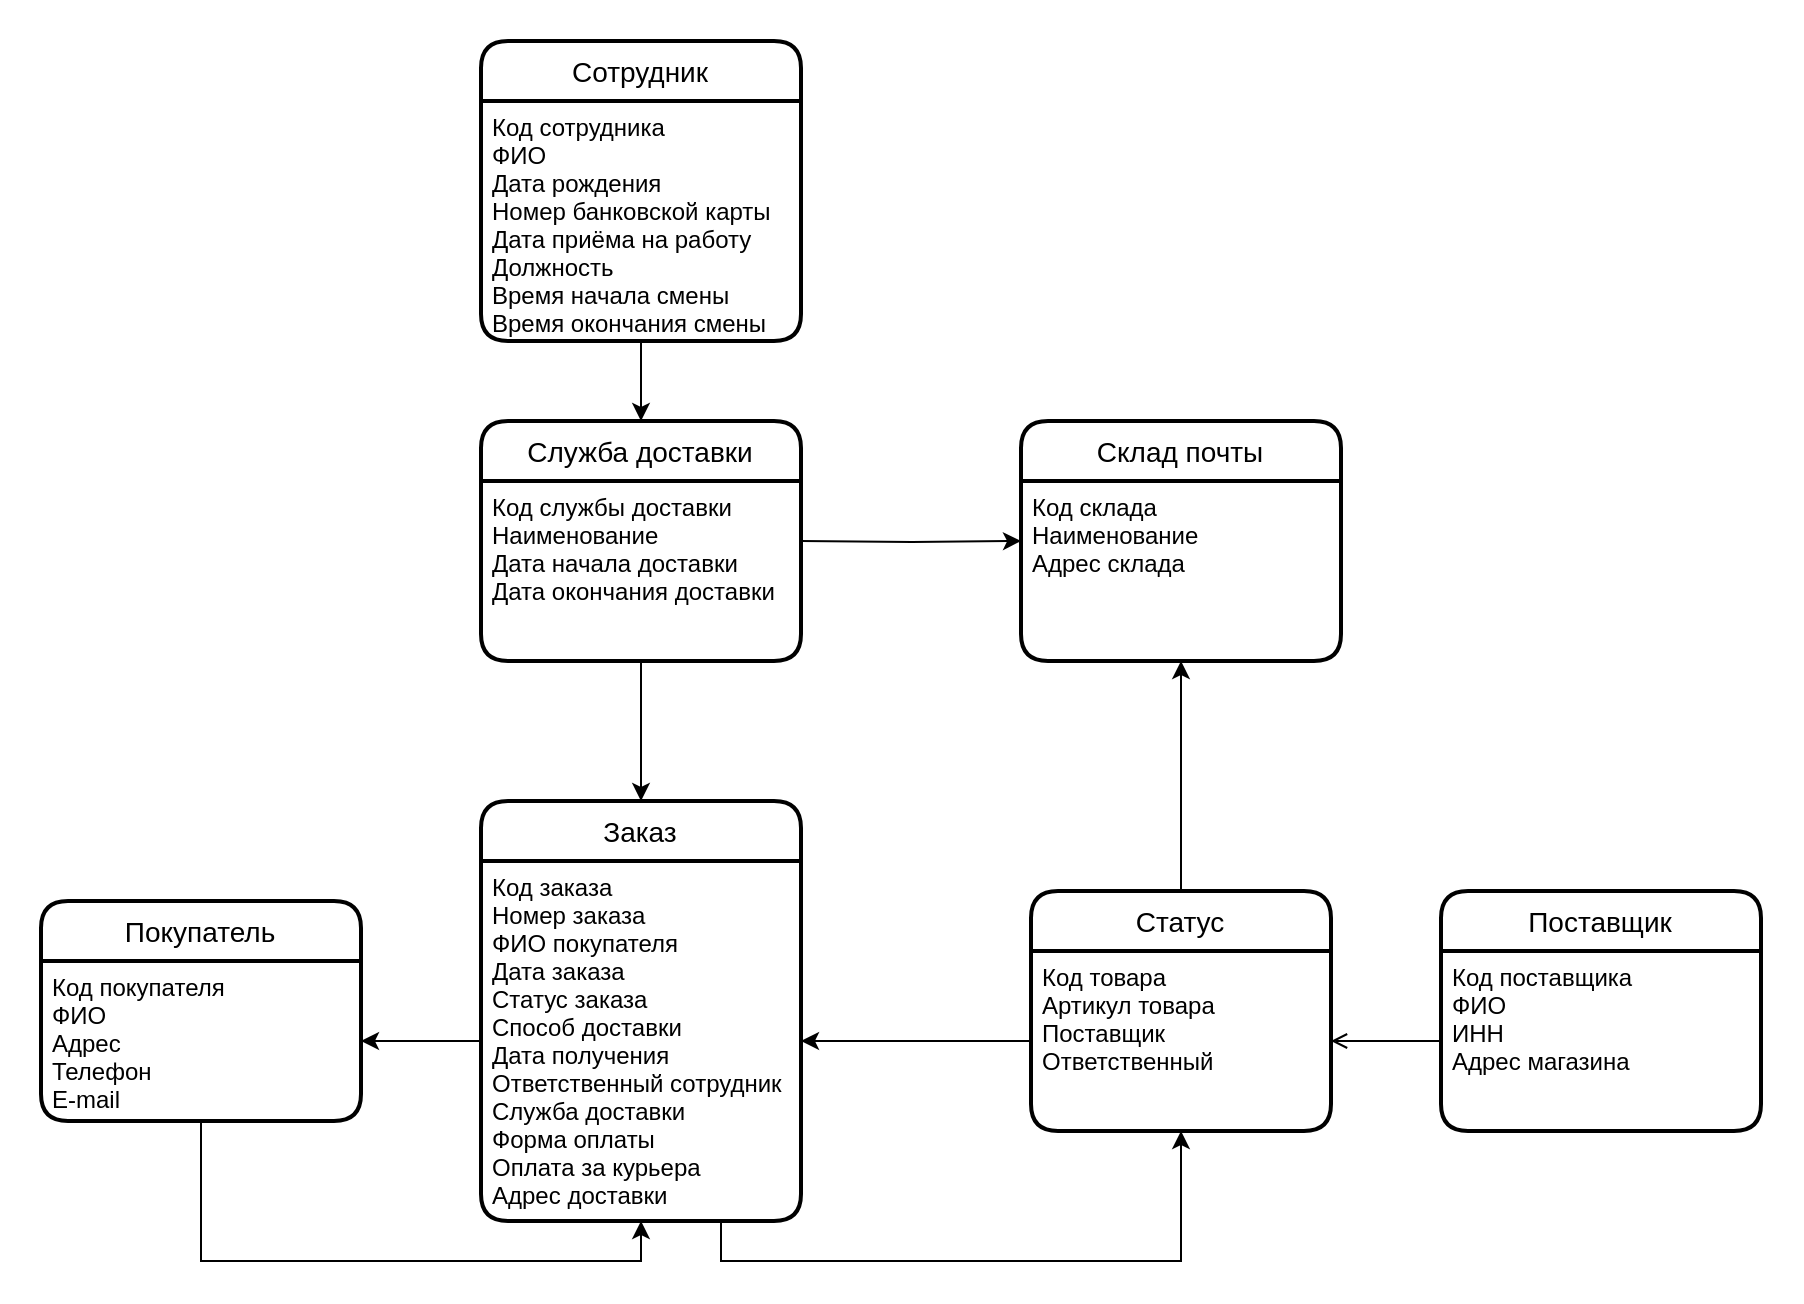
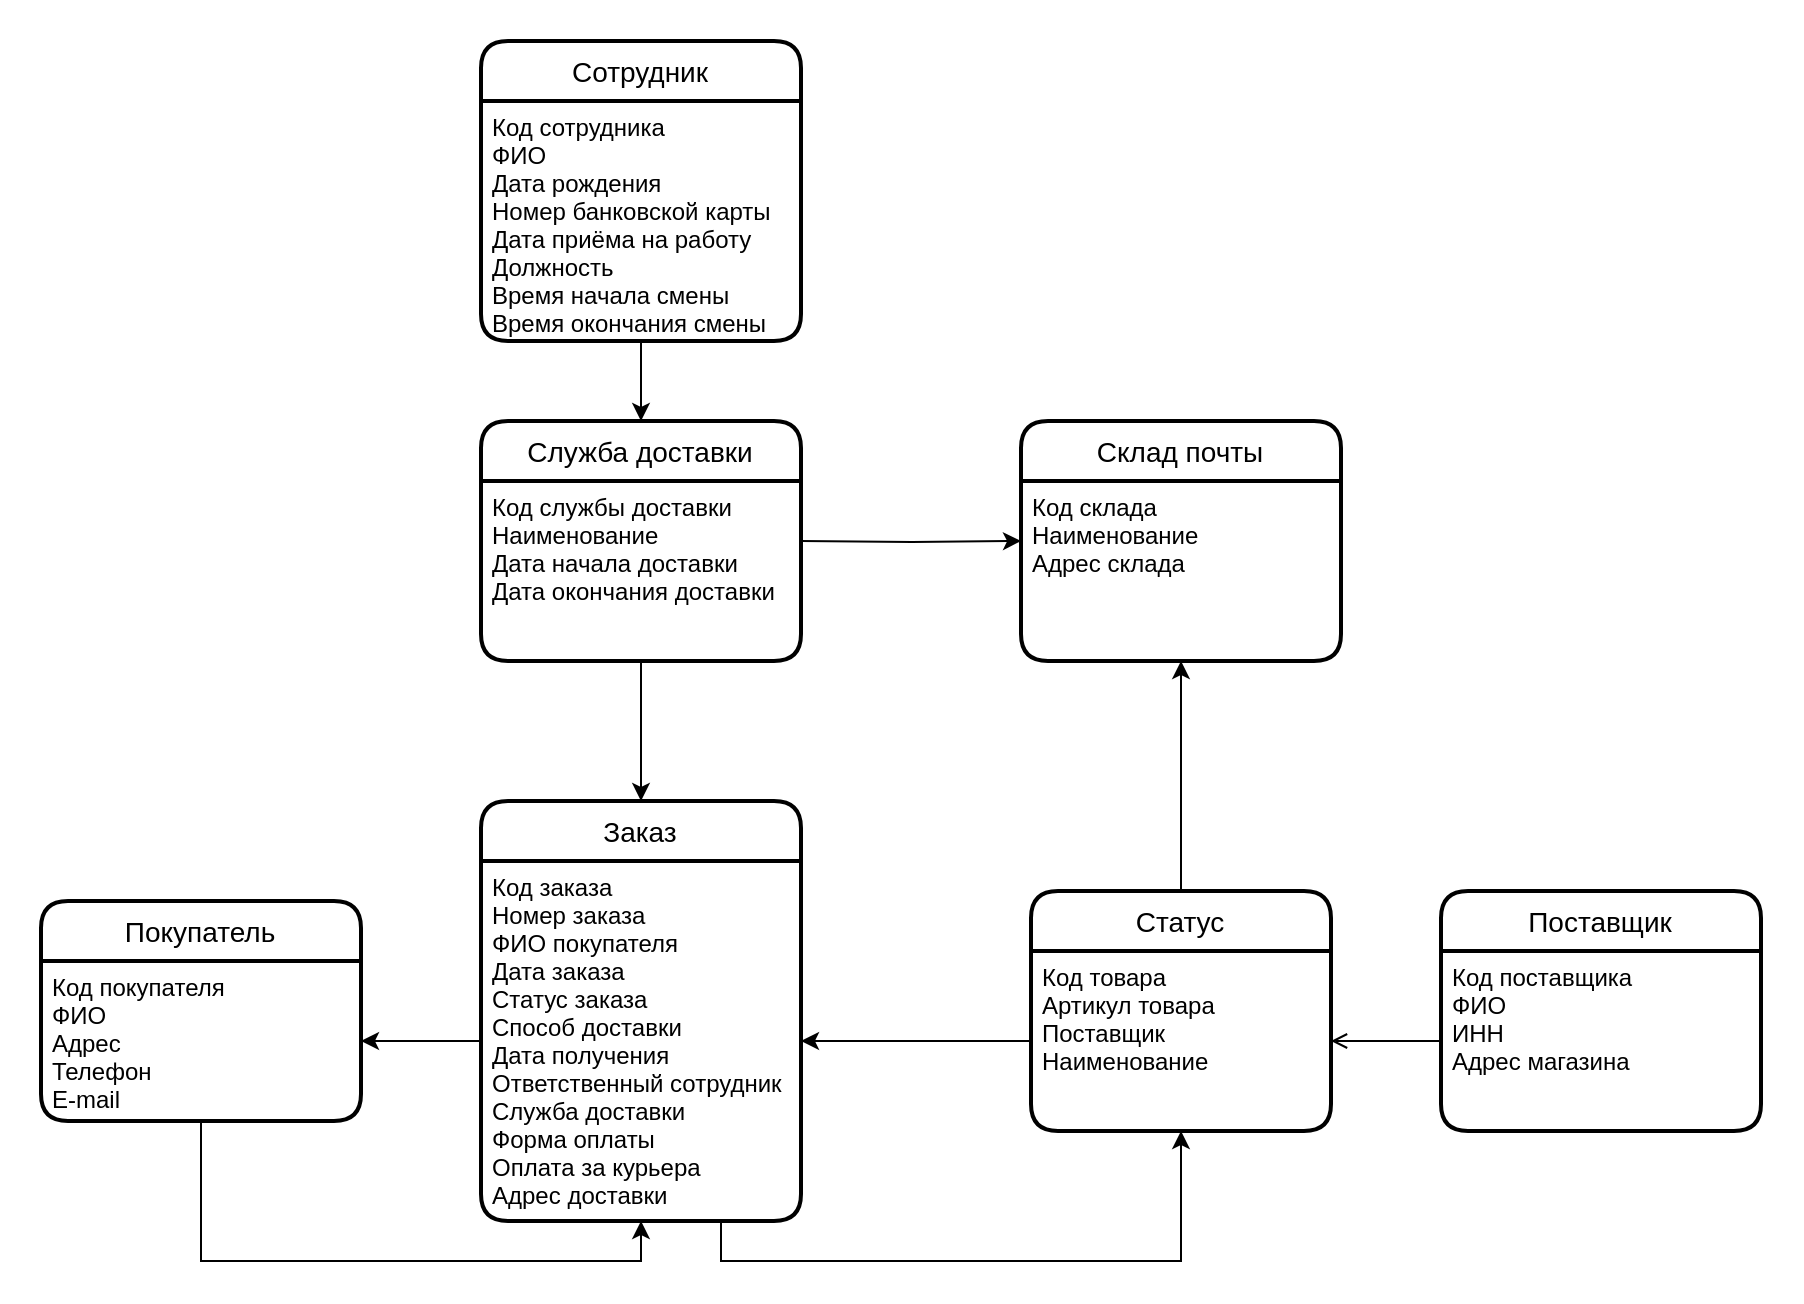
node "Код товара Артикул товара Поставщик Ответственный": label "Код товара Артикул товара Поставщик Ответственный" -> "Код товара Артикул товара Поставщик Наименование"
